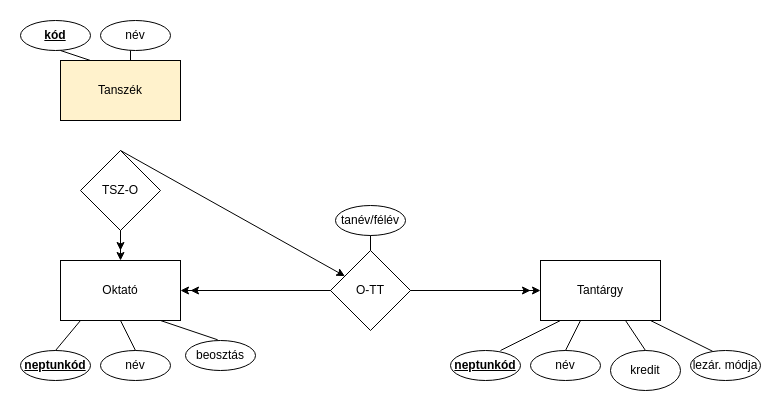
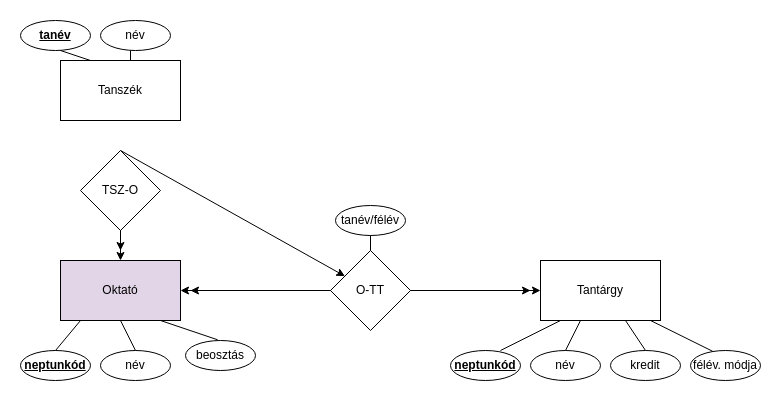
node "kód": label "kód" -> "tanév"
node "Tanszék": fillcolor #fff2cc -> #ffffff
node "Oktató": fillcolor #ffffff -> #e1d5e7
node "lezár. módja": label "lezár. módja" -> "félév. módja"
node "kredit": size 70x40 -> 70x30
